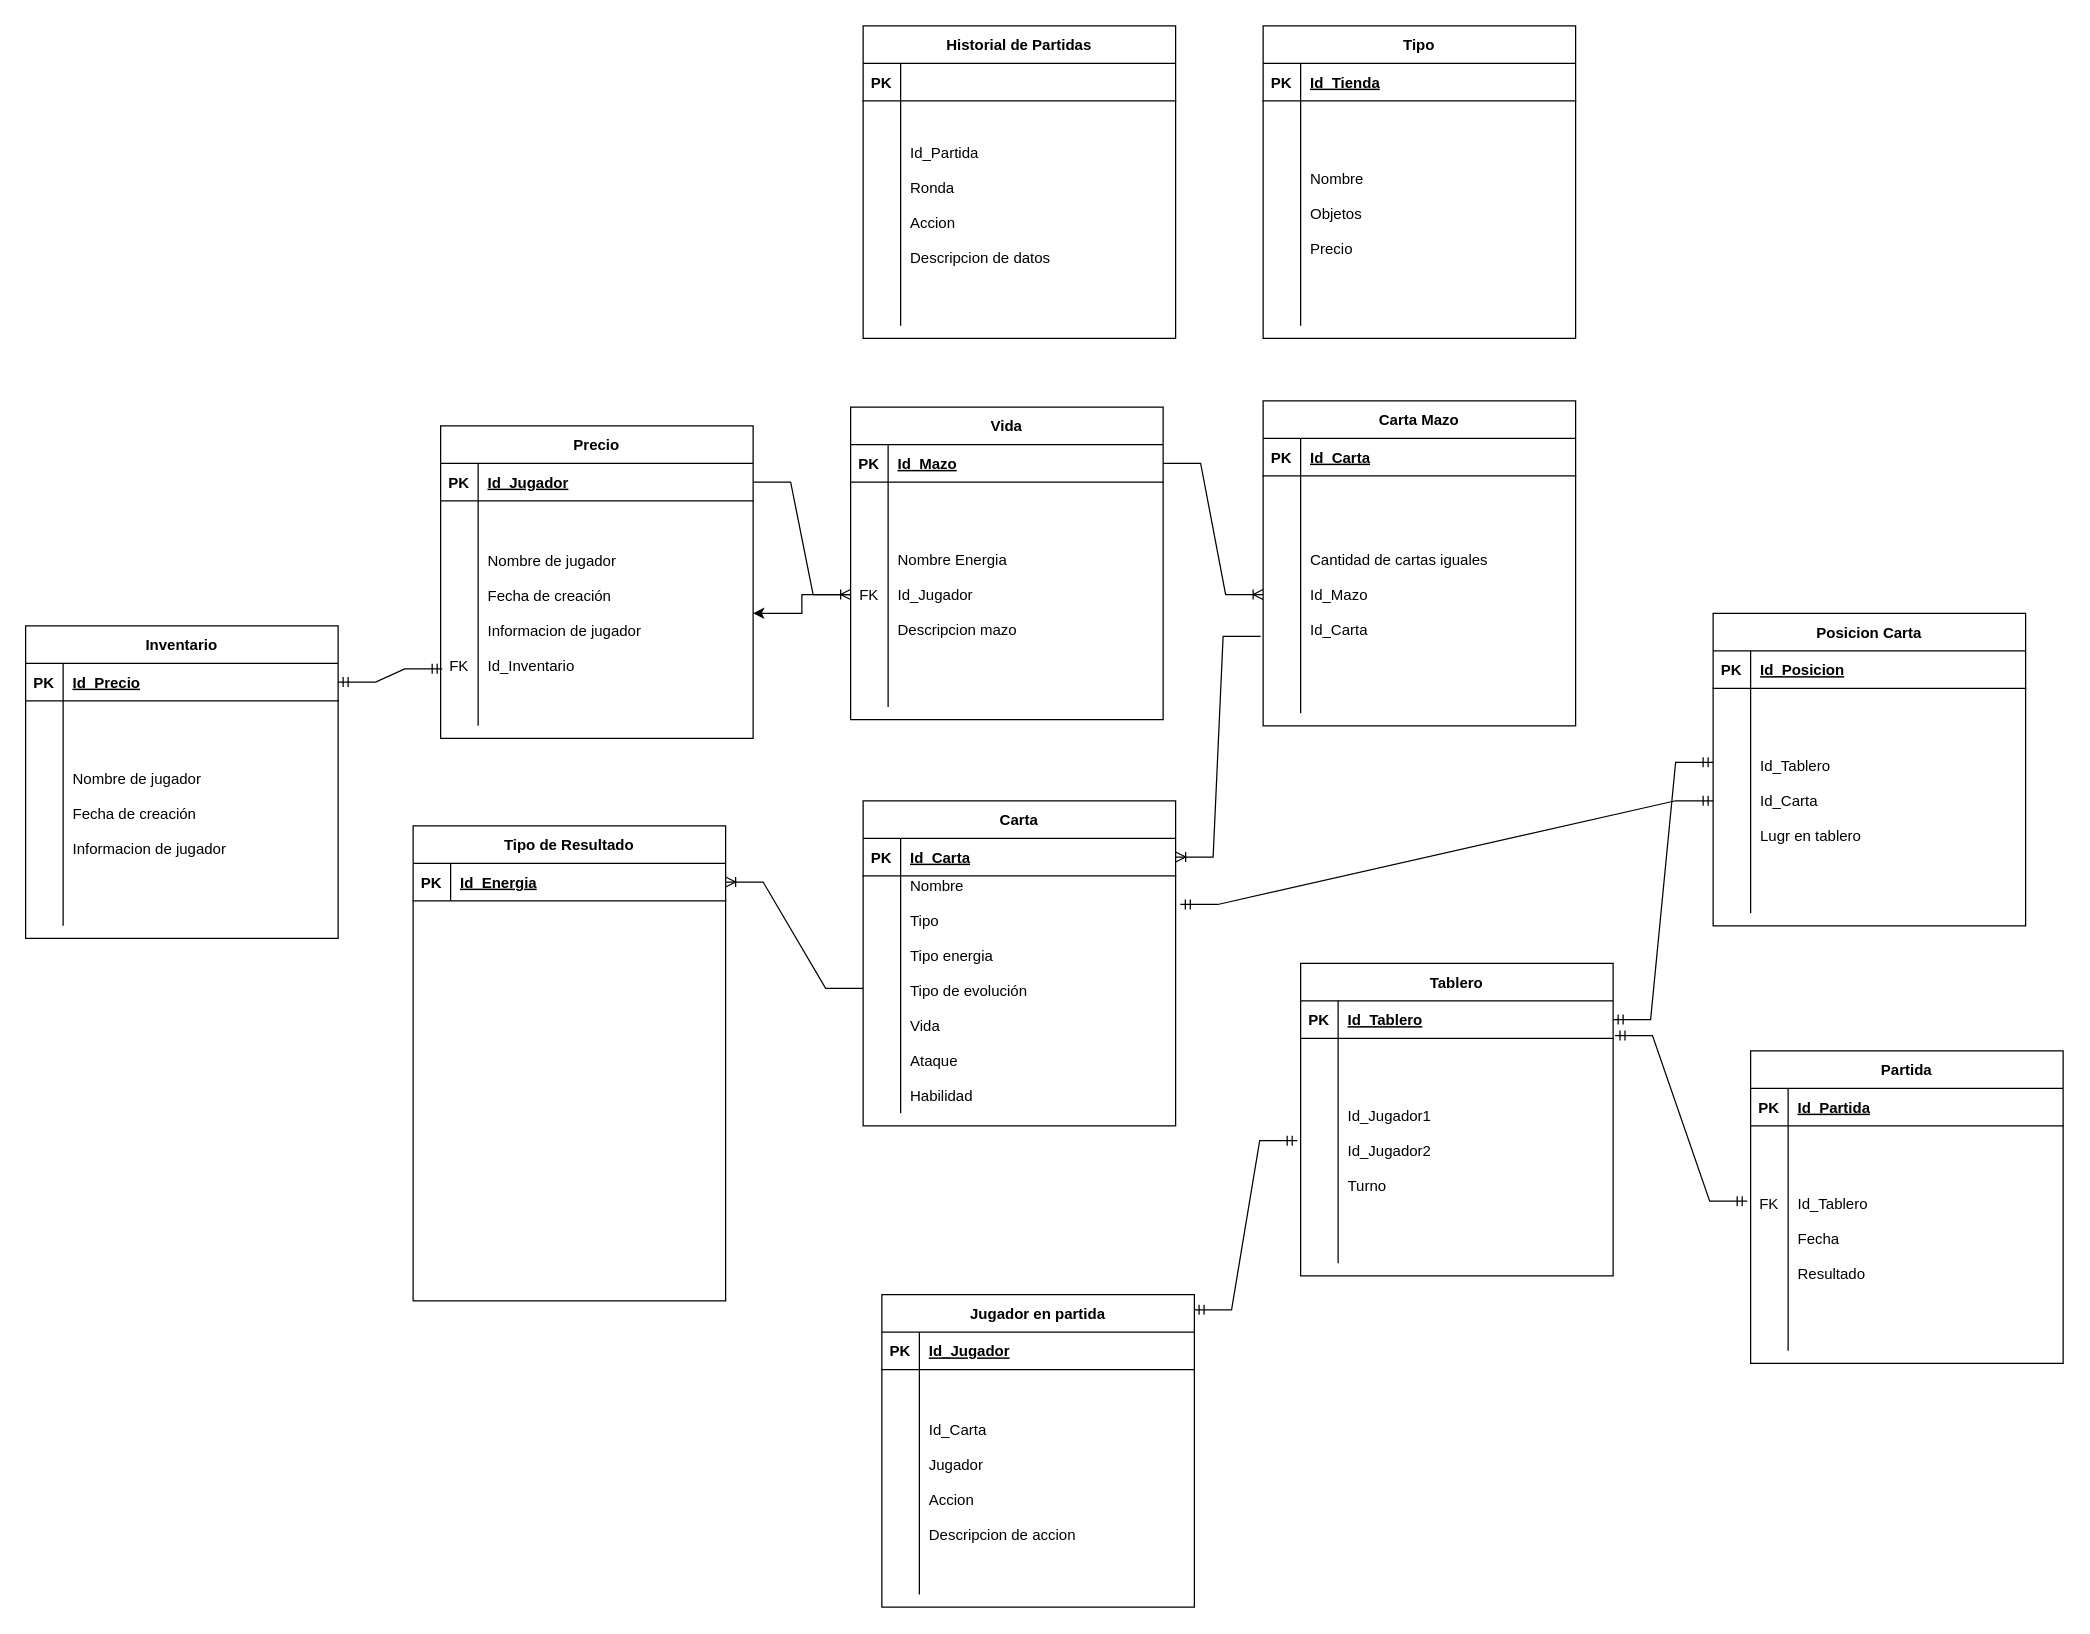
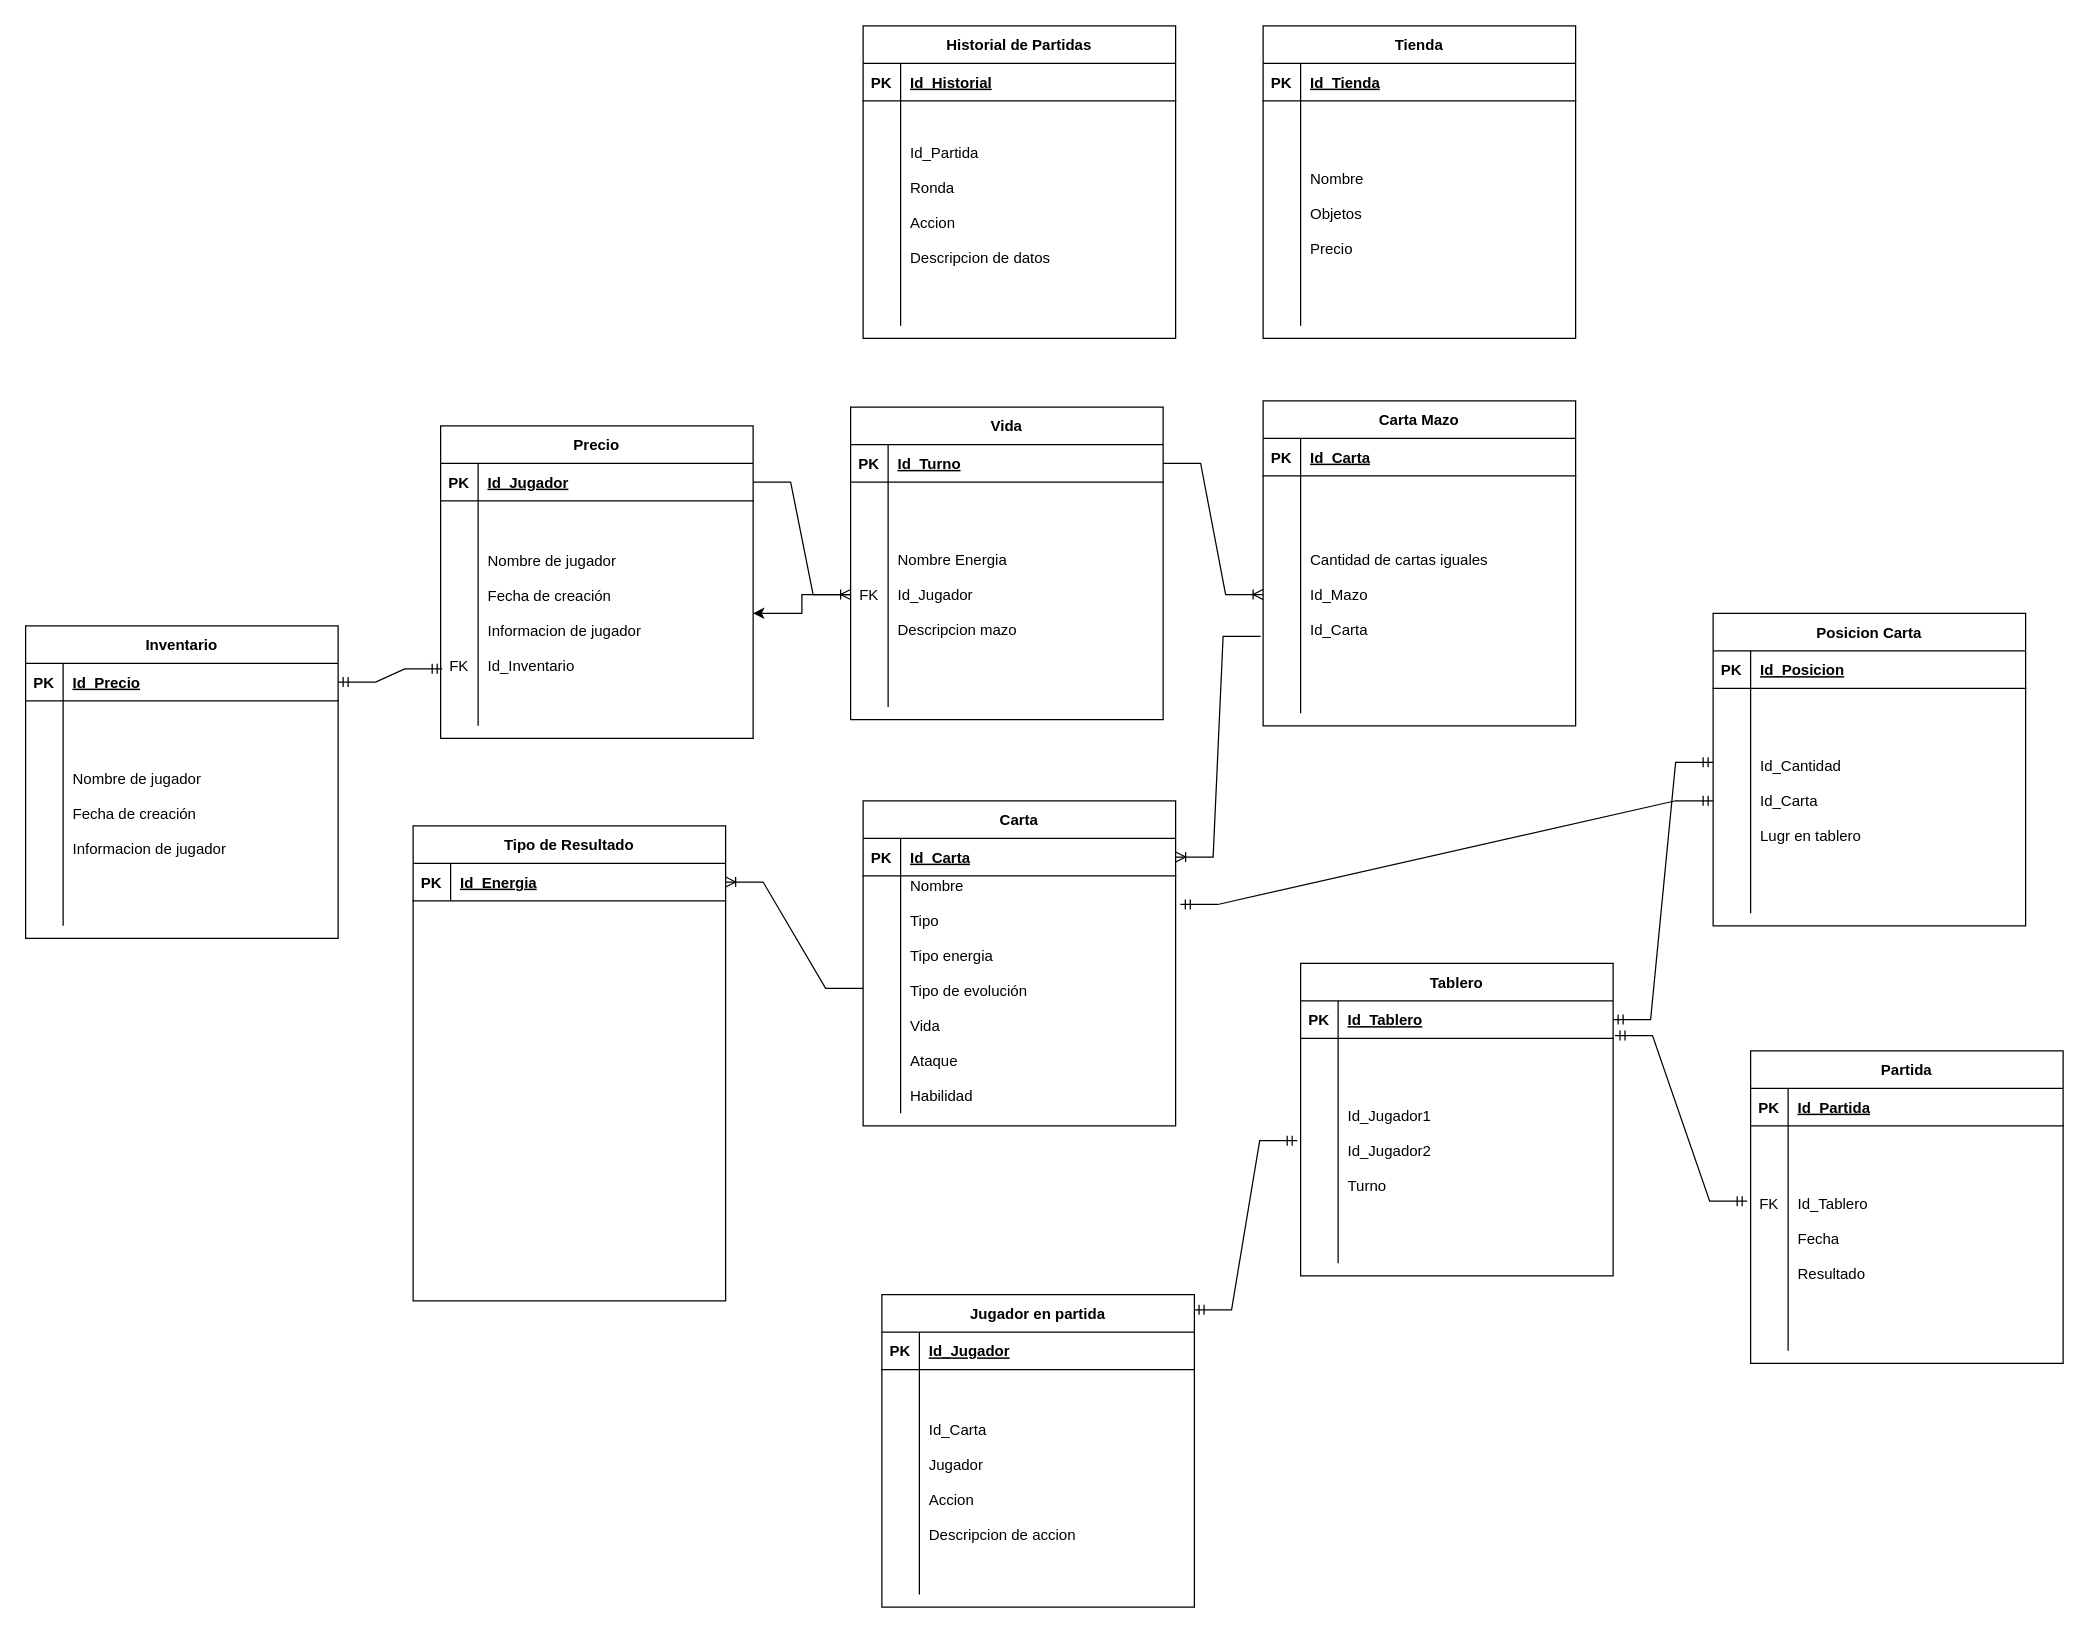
node "Tipo": label "Tipo" -> "Tienda"
node "Id_Historial": added
node "Id_Mazo": label "Id_Mazo" -> "Id_Turno"
node "Id_Tablero Id_Carta Lugr en tablero": label "Id_Tablero Id_Carta Lugr en tablero" -> "Id_Cantidad Id_Carta Lugr en tablero"
